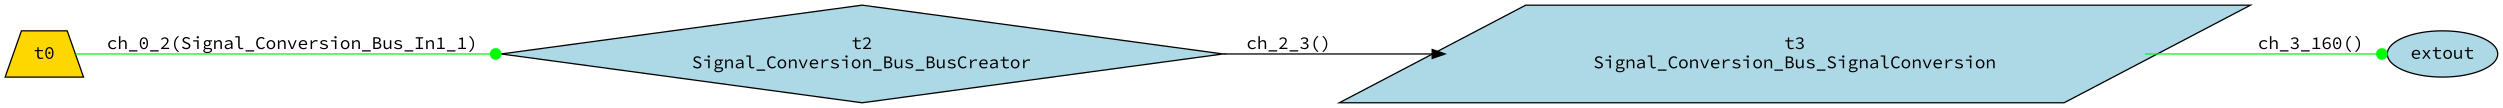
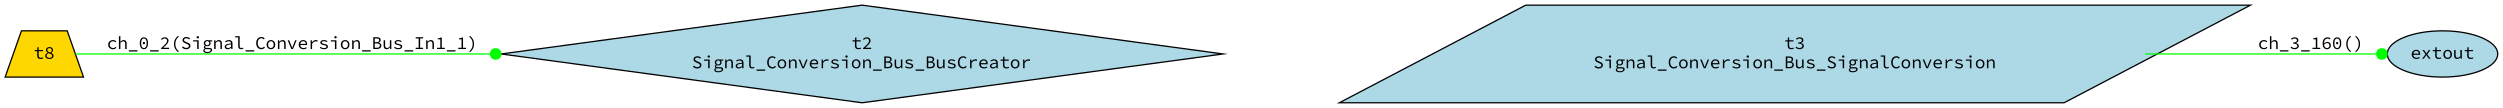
node "t0": label "t0" -> "t8"
edge "t2 Signal_Conversion_Bus_BusCreator" -> "t3 Signal_Conversion_Bus_SignalConversion": removed, label "ch_2_3()"
